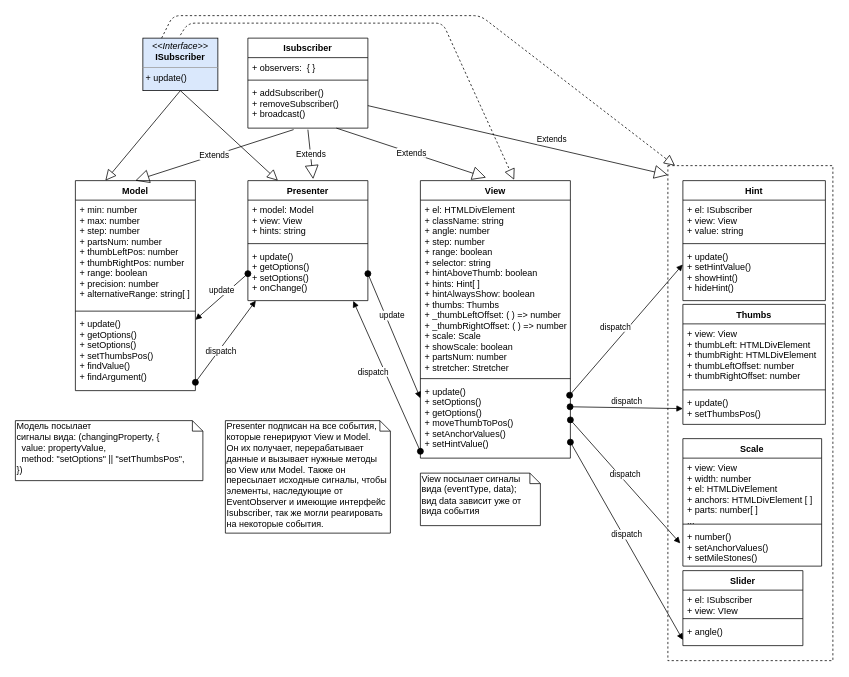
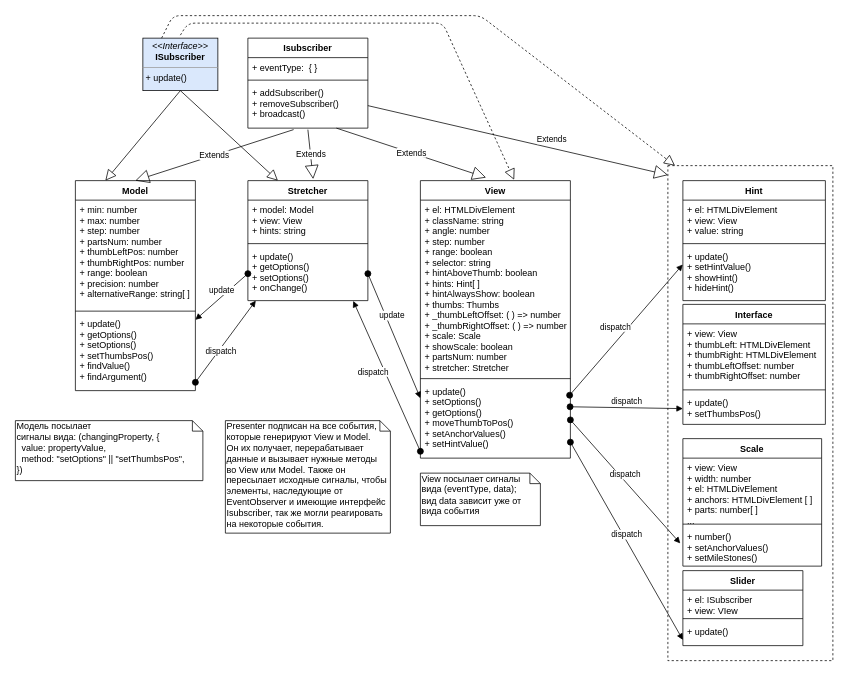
node "+ observers: { }": label "+ observers: { }" -> "+ eventType: { }"
node "Presenter": label "Presenter" -> "Stretcher"
node "+ el: ISubscriber + view: View + value: string": label "+ el: ISubscriber + view: View + value: string" -> "+ el: HTMLDivElement + view: View + value: string"
node "Thumbs": label "Thumbs" -> "Interface"
node "+ angle()": label "+ angle()" -> "+ update()"
